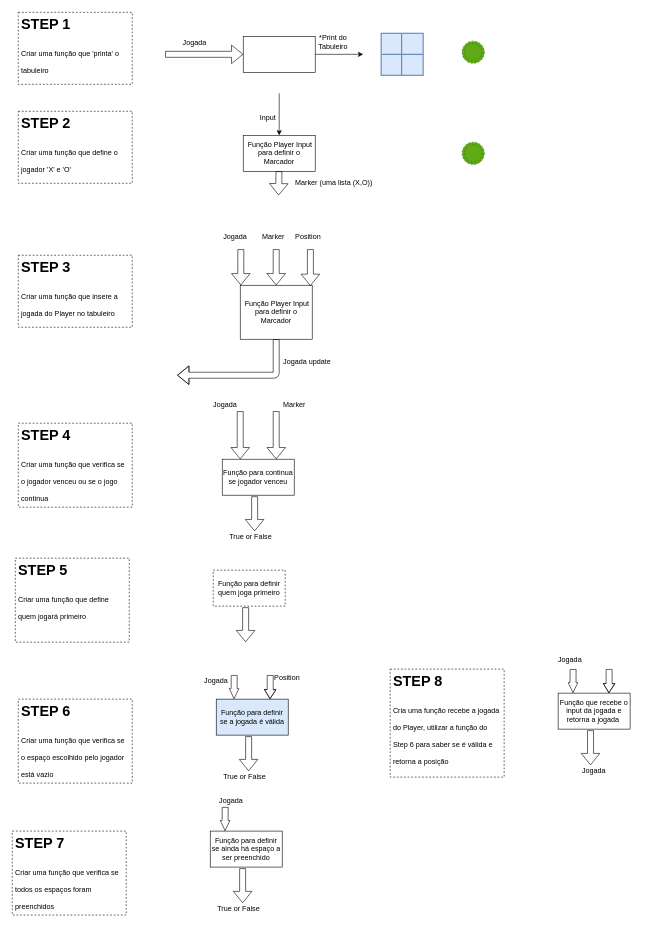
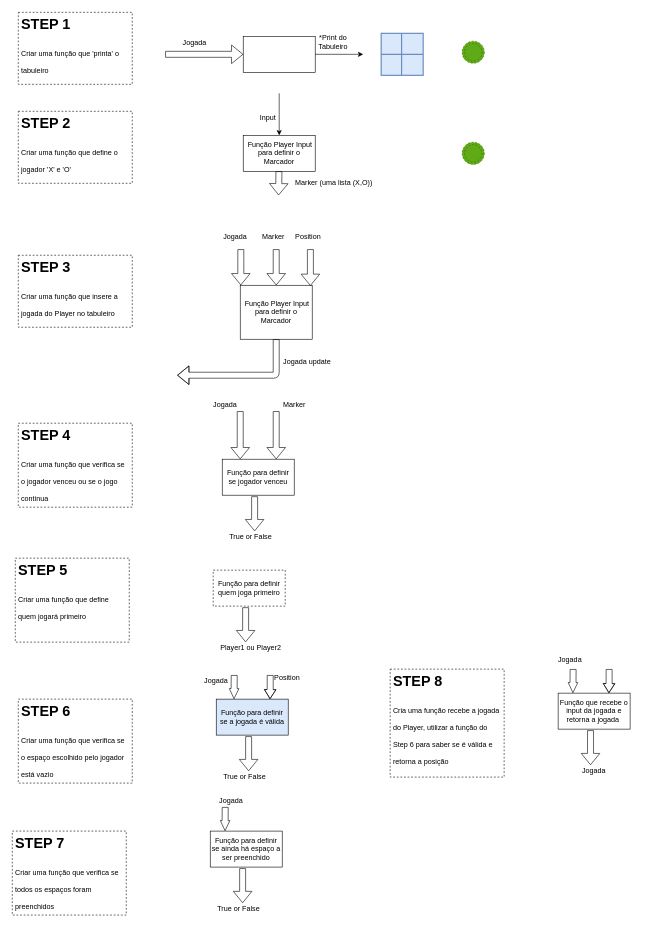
node "Função para continua se jogador venceu": label "Função para continua se jogador venceu" -> "Função para definir se jogador venceu"
node "Player1 ou Player2": added
